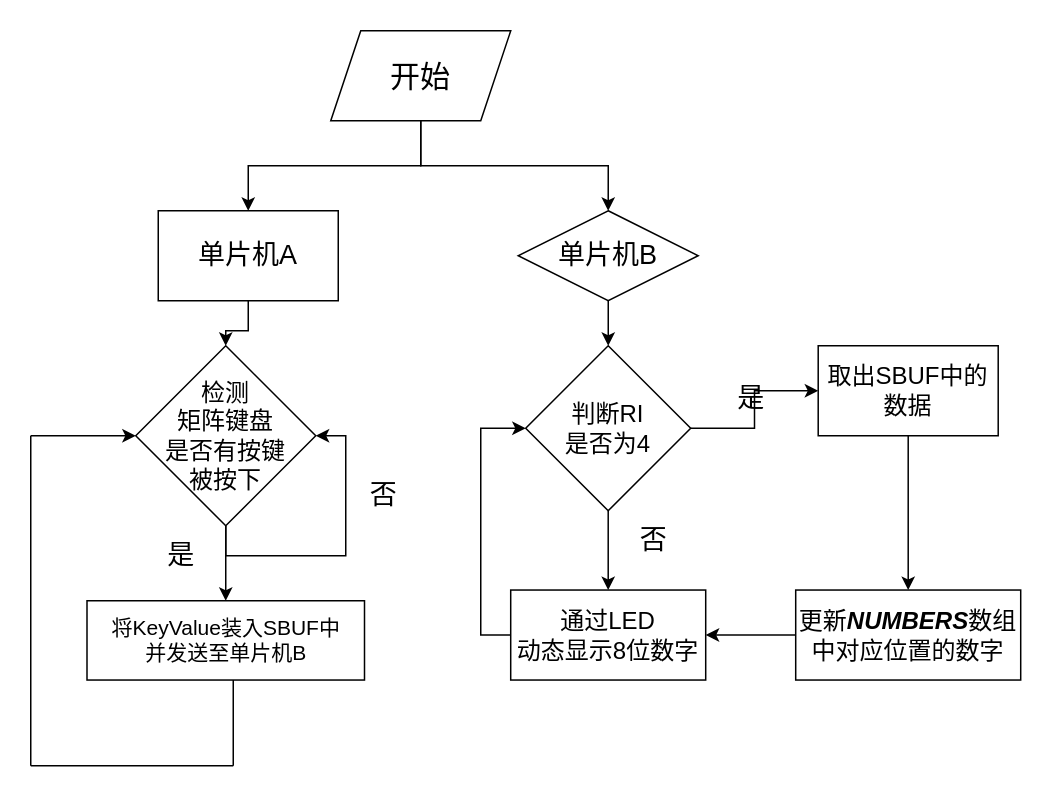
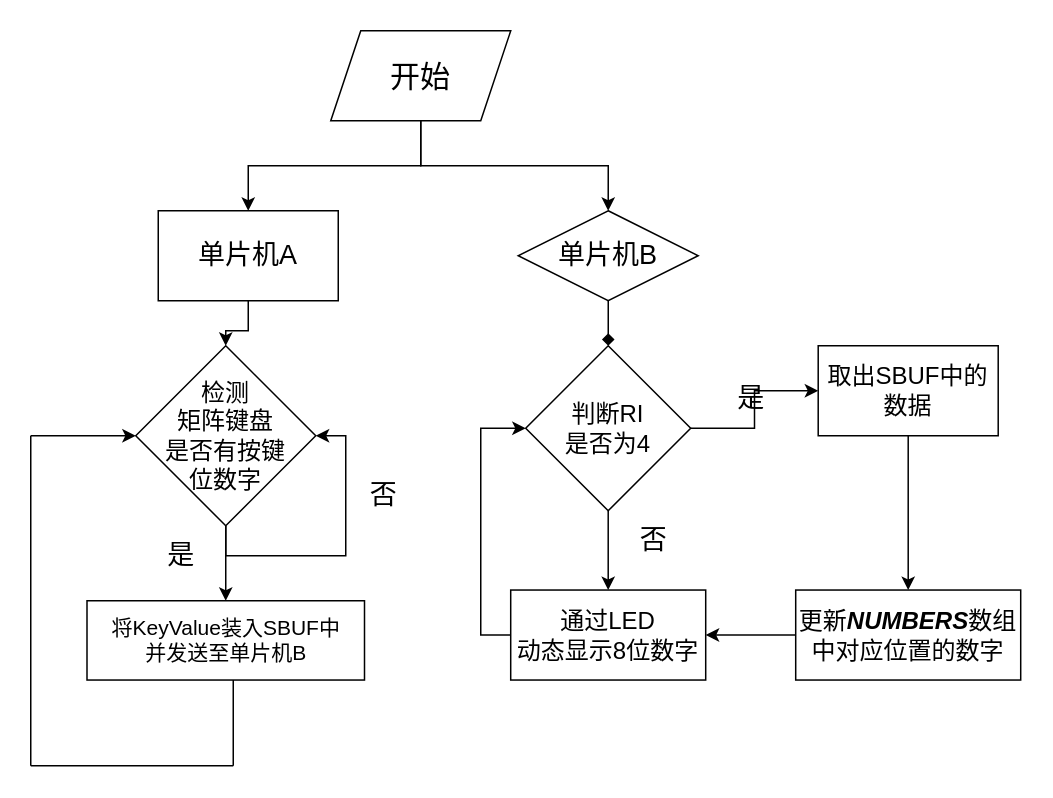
edge "单片机B" -> "判断RI 是否为4": arrowhead classic -> diamond
node "检测 矩阵键盘 是否有按键 被按下": label "检测 矩阵键盘 是否有按键 被按下" -> "检测 矩阵键盘 是否有按键 位数字"
